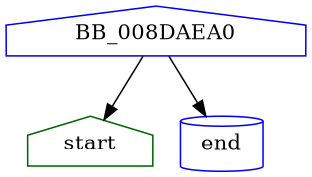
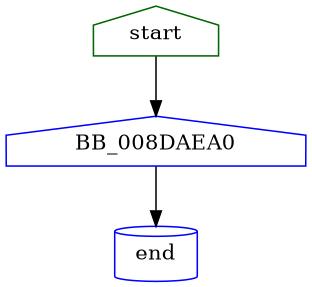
edge "BB_008DAEA0" -> "start": reversed
